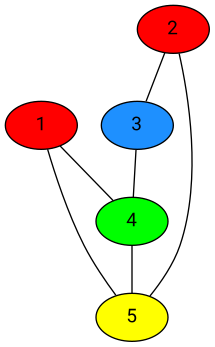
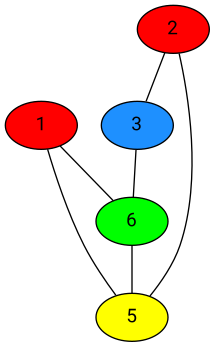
node "4": label "4" -> "6"
